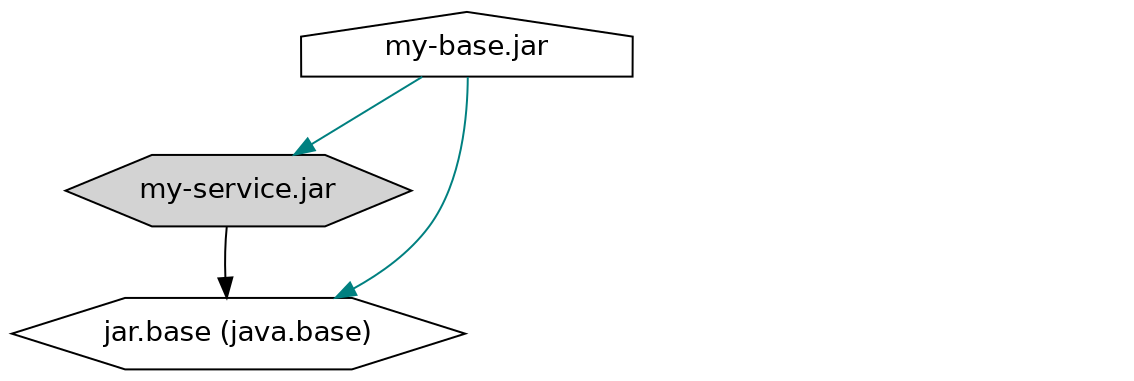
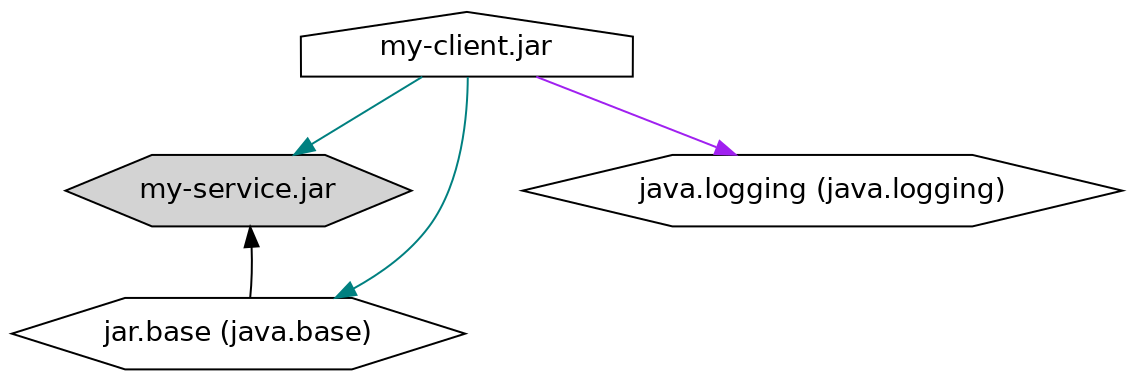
node "my-base.jar": label "my-base.jar" -> "my-client.jar"
node "java.logging (java.logging)": added
edge "my-service.jar" -> "jar.base (java.base)": reversed
